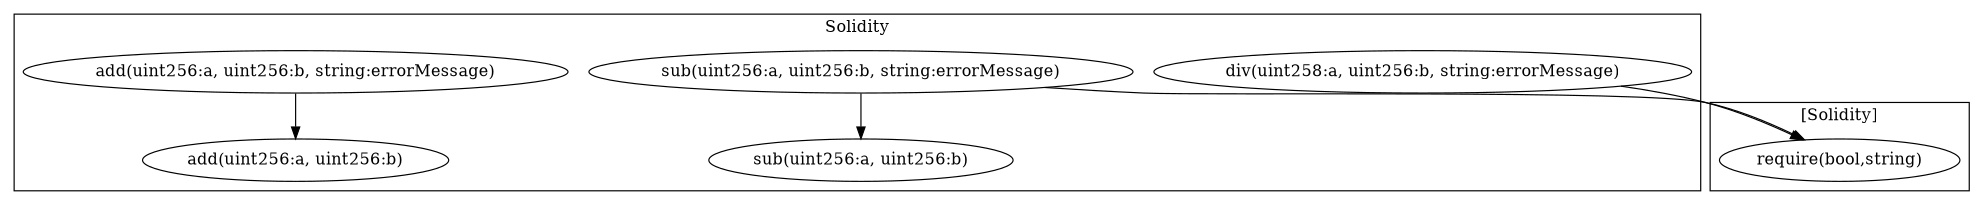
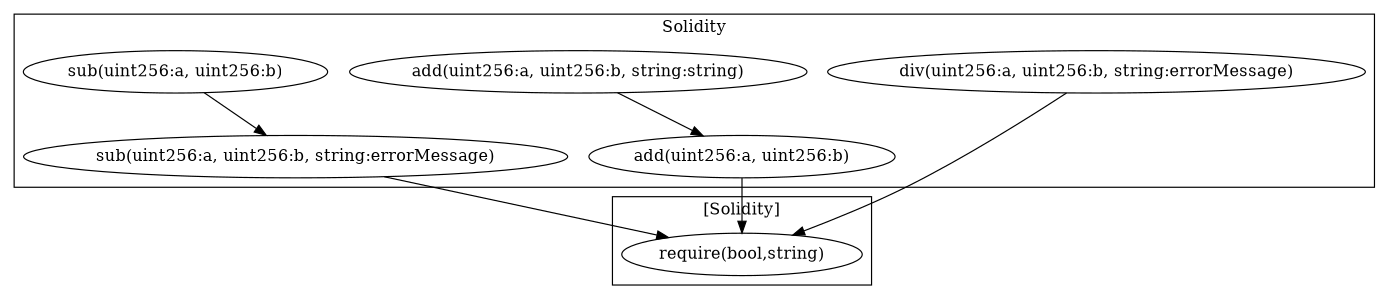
node "add(uint256:a, uint256:b, string:errorMessage)": label "add(uint256:a, uint256:b, string:errorMessage)" -> "add(uint256:a, uint256:b, string:string)"
node "div(uint258:a, uint256:b, string:errorMessage)": label "div(uint258:a, uint256:b, string:errorMessage)" -> "div(uint256:a, uint256:b, string:errorMessage)"
edge "sub(uint256:a, uint256:b, string:errorMessage)" -> "sub(uint256:a, uint256:b)": reversed
edge "add(uint256:a, uint256:b)" -> "require(bool,string)": added
